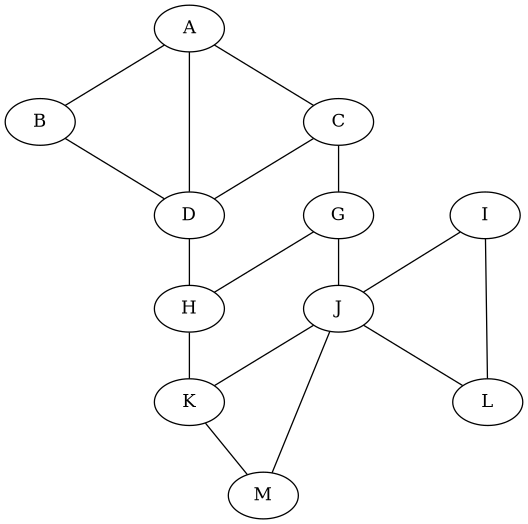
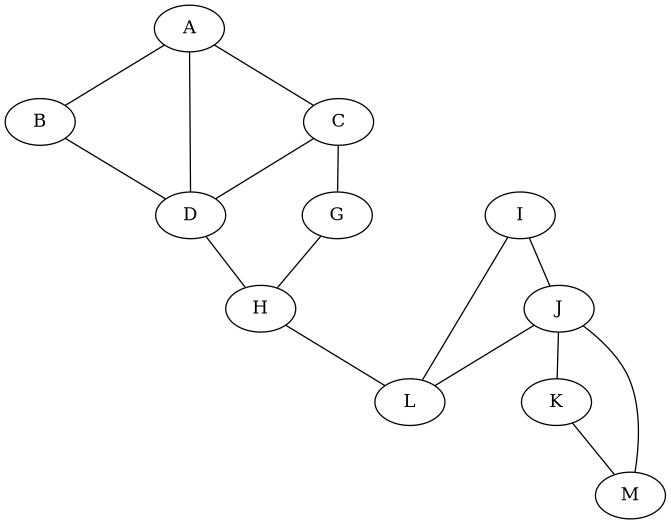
edge "G" -- "J": removed
edge "H" -- "K": now "H" -- "L"
